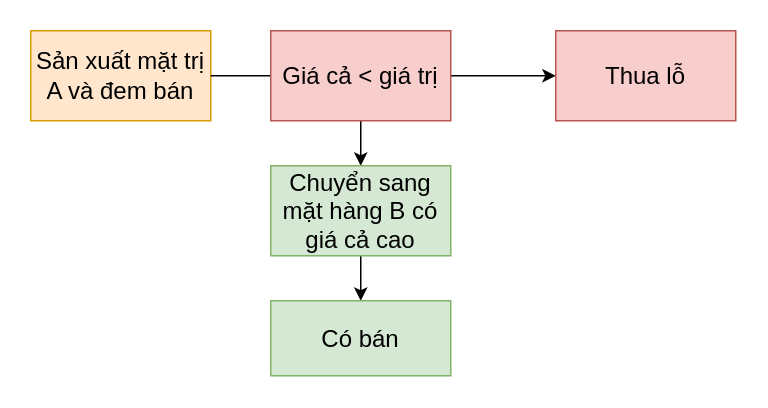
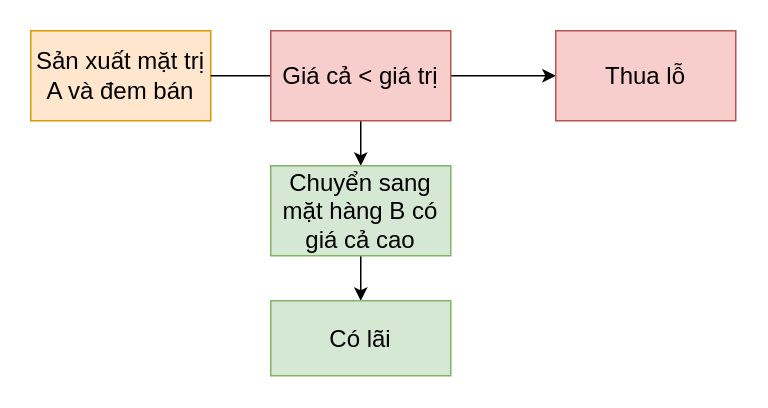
node "Có bán": label "Có bán" -> "Có lãi"
